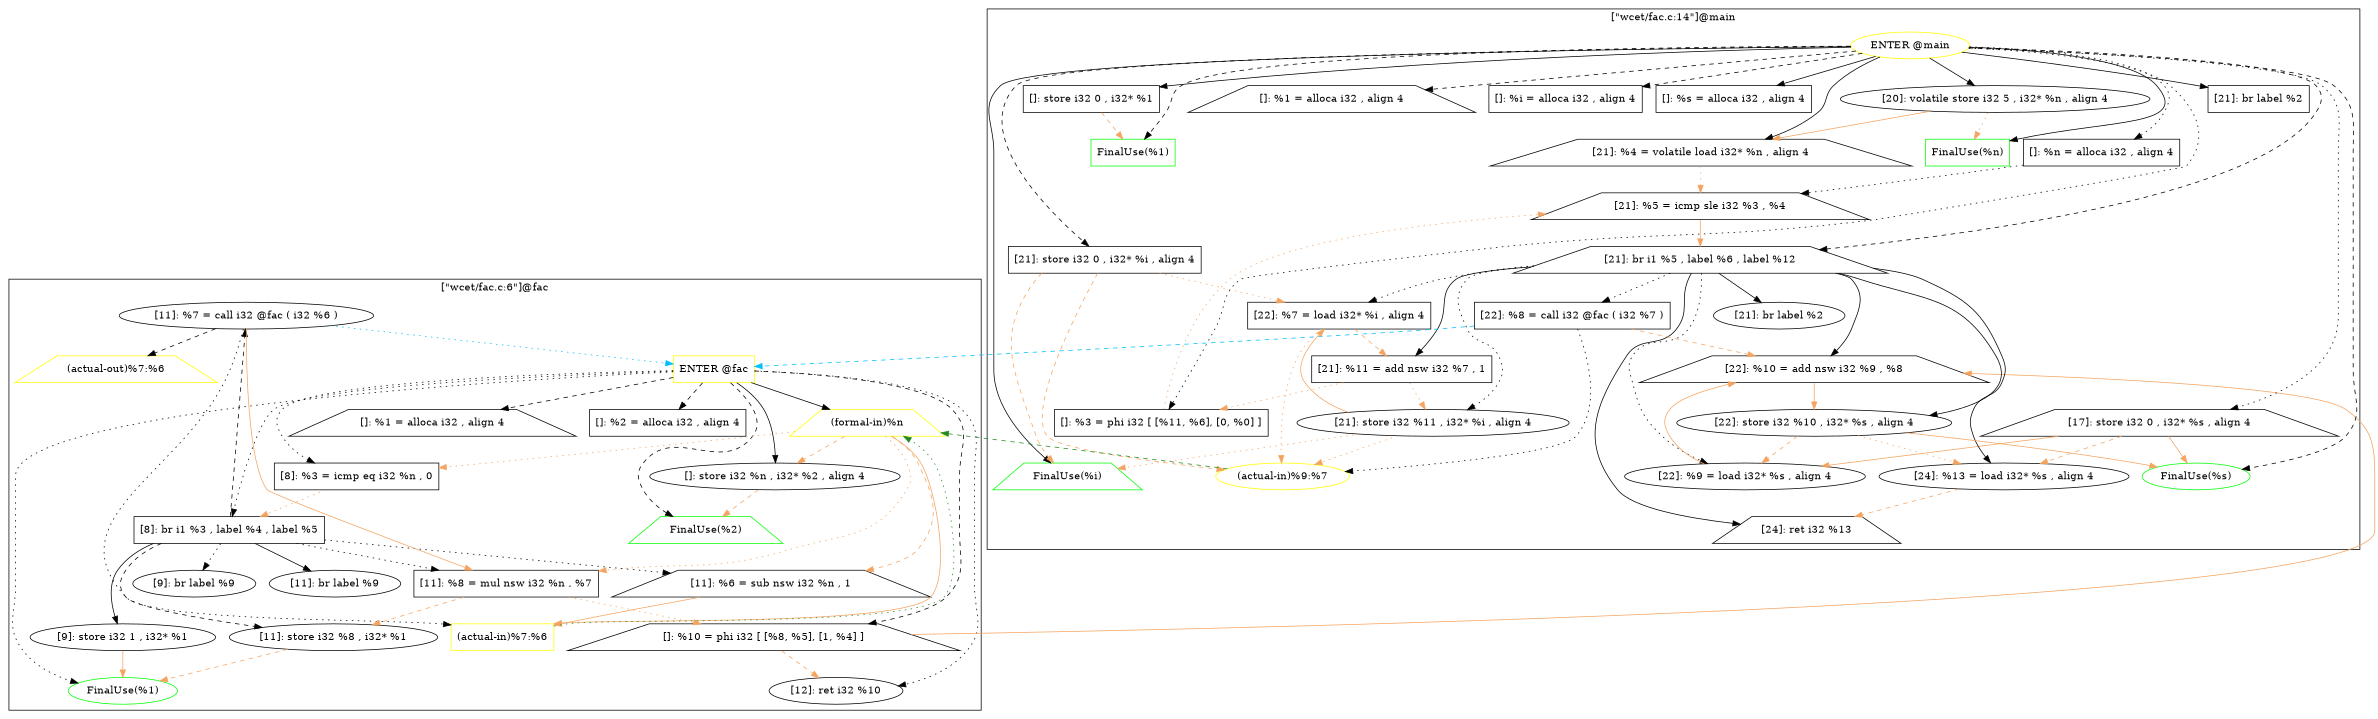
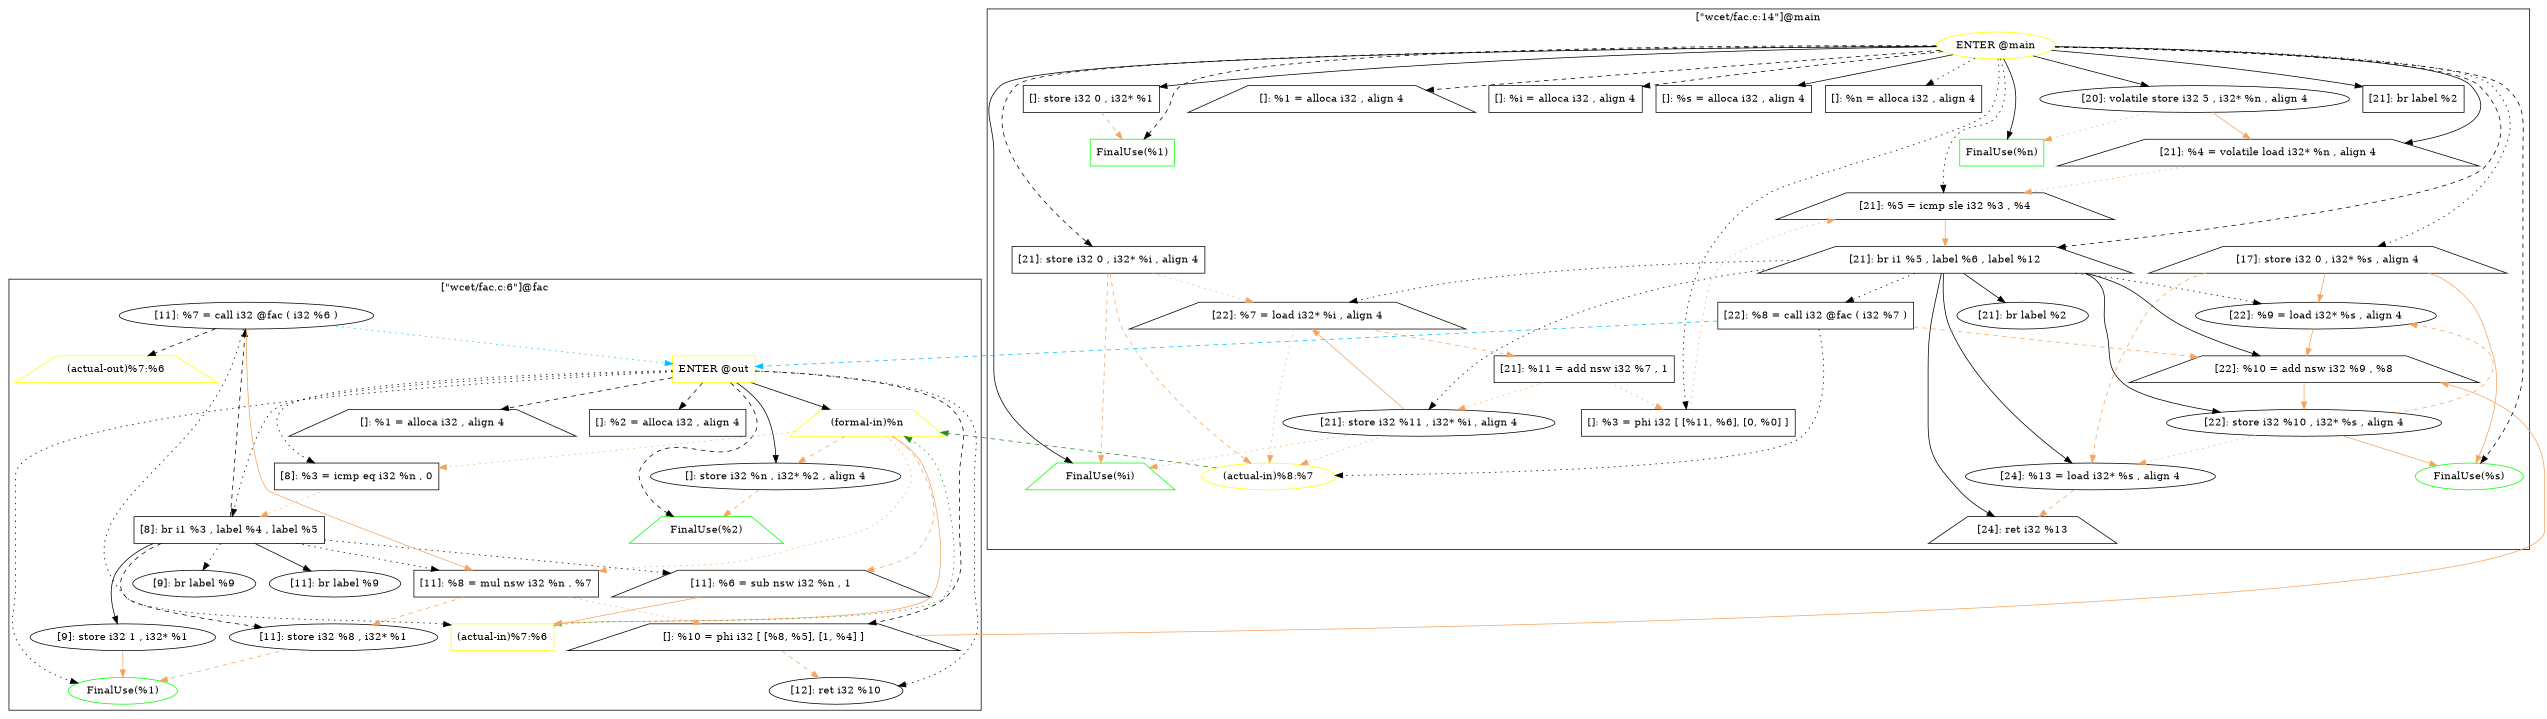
edge "[]: %n = alloca i32 , align 4" -> "[21]: %5 = icmp sle i32 %3 , %4": now "ENTER @main" -> "[21]: %5 = icmp sle i32 %3 , %4"
edge "[21]: br i1 %5 , label %6 , label %12" -> "[21]: %11 = add nsw i32 %7 , 1": removed
node "[22]: %7 = load i32* %i , align 4": shape box -> trapezium
node "ENTER @fac": label "ENTER @fac" -> "ENTER @out"
node "(actual-in)%9:%7": label "(actual-in)%9:%7" -> "(actual-in)%8:%7"
